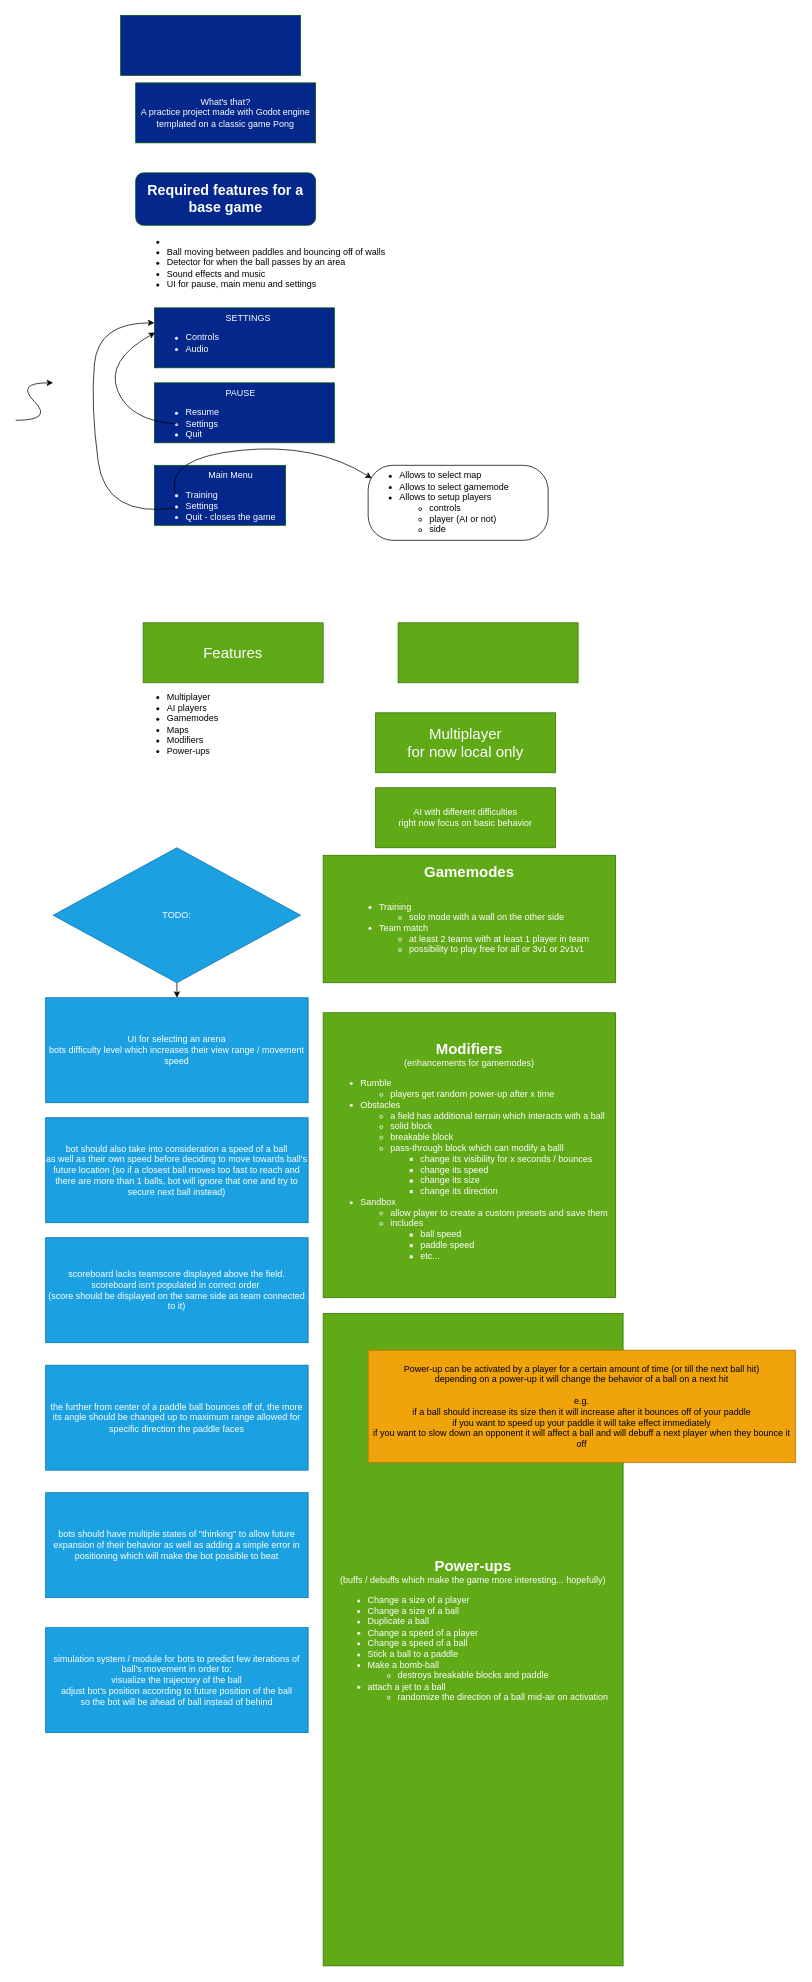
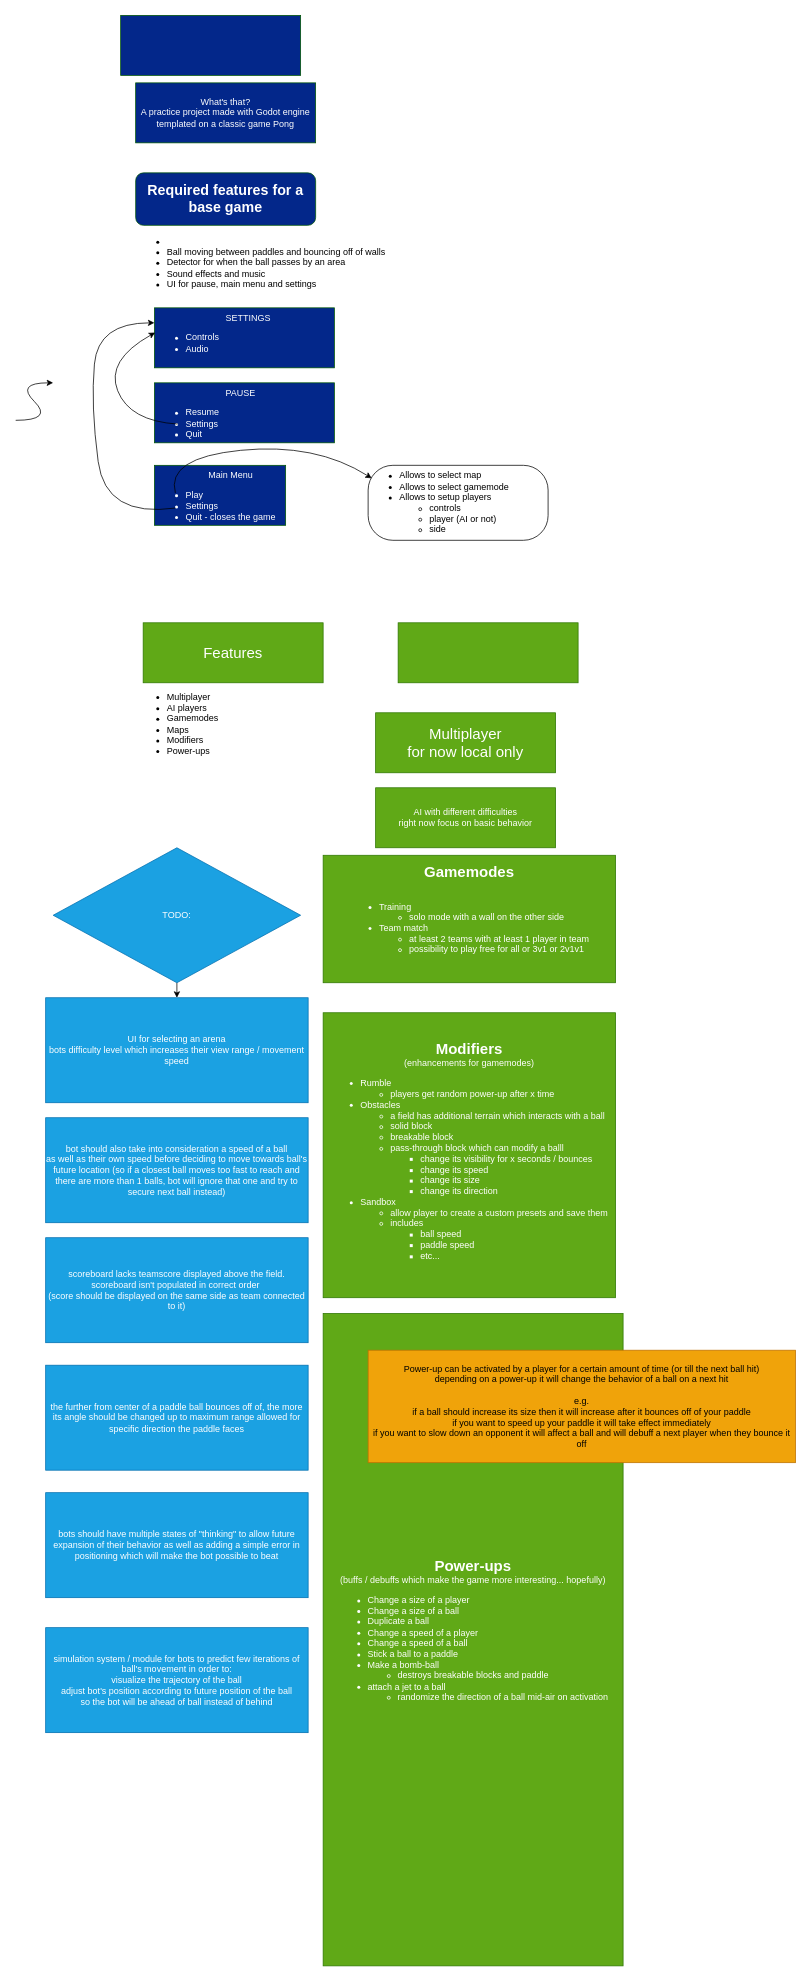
node "Main Menu Training Settings Quit - closes the game": label "Main Menu Training Settings Quit - closes the game" -> "Main Menu Play Settings Quit - closes the game"
